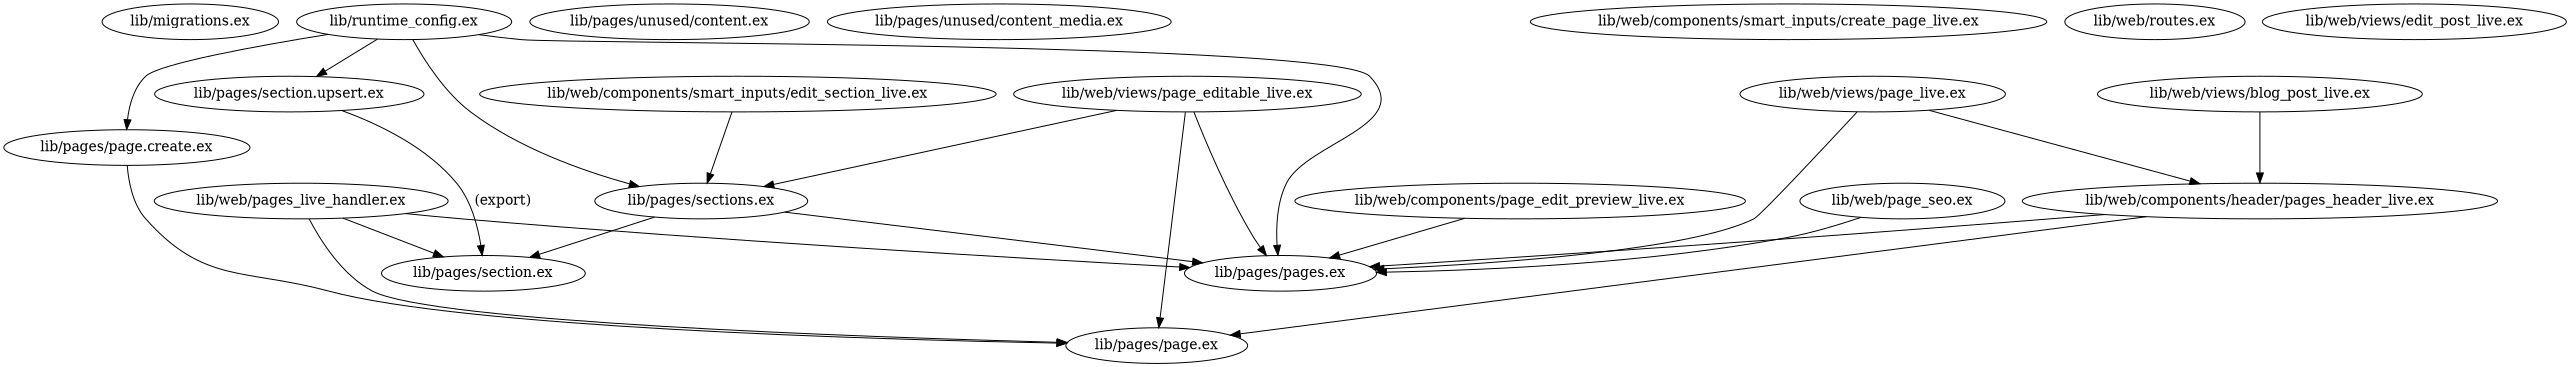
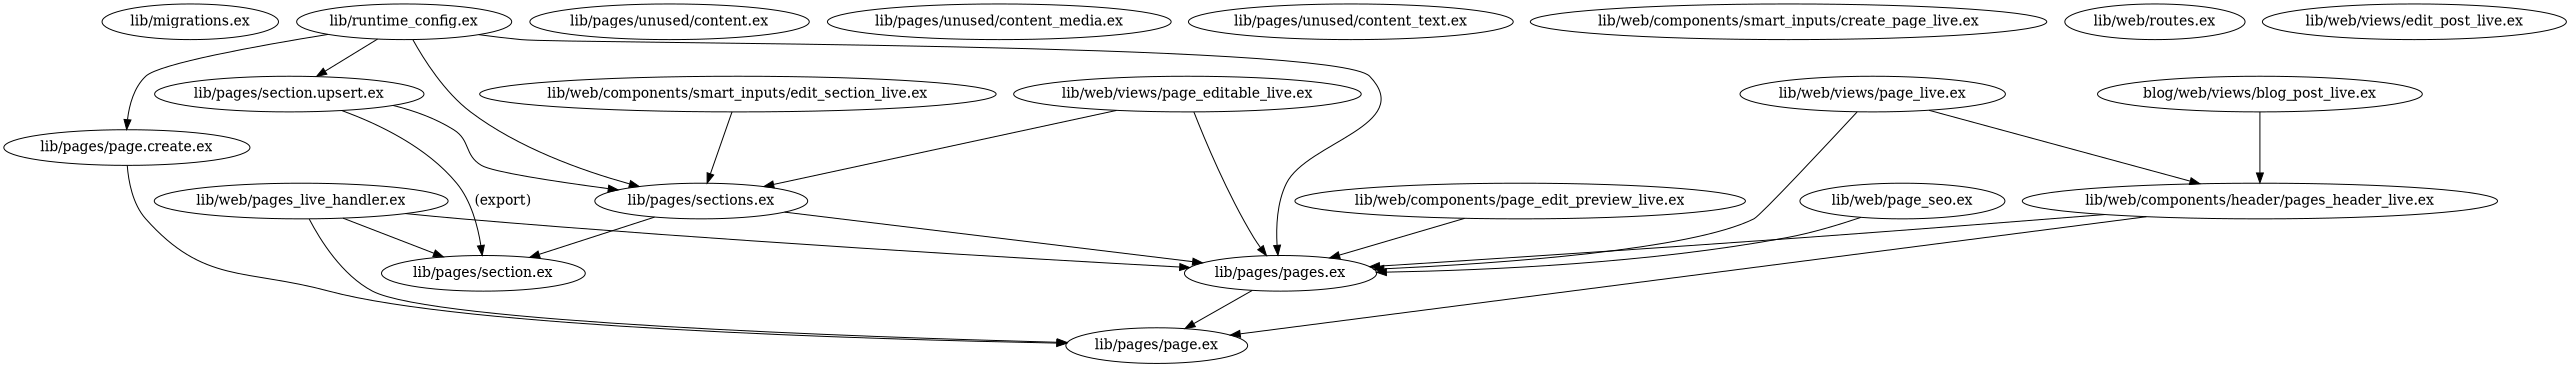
node "lib/pages/unused/content_text.ex": added
node "lib/web/views/blog_post_live.ex": label "lib/web/views/blog_post_live.ex" -> "blog/web/views/blog_post_live.ex"
edge "lib/pages/section.upsert.ex" -> "lib/pages/sections.ex": added
edge "lib/web/views/page_editable_live.ex" -> "lib/pages/page.ex": now "lib/pages/pages.ex" -> "lib/pages/page.ex"
